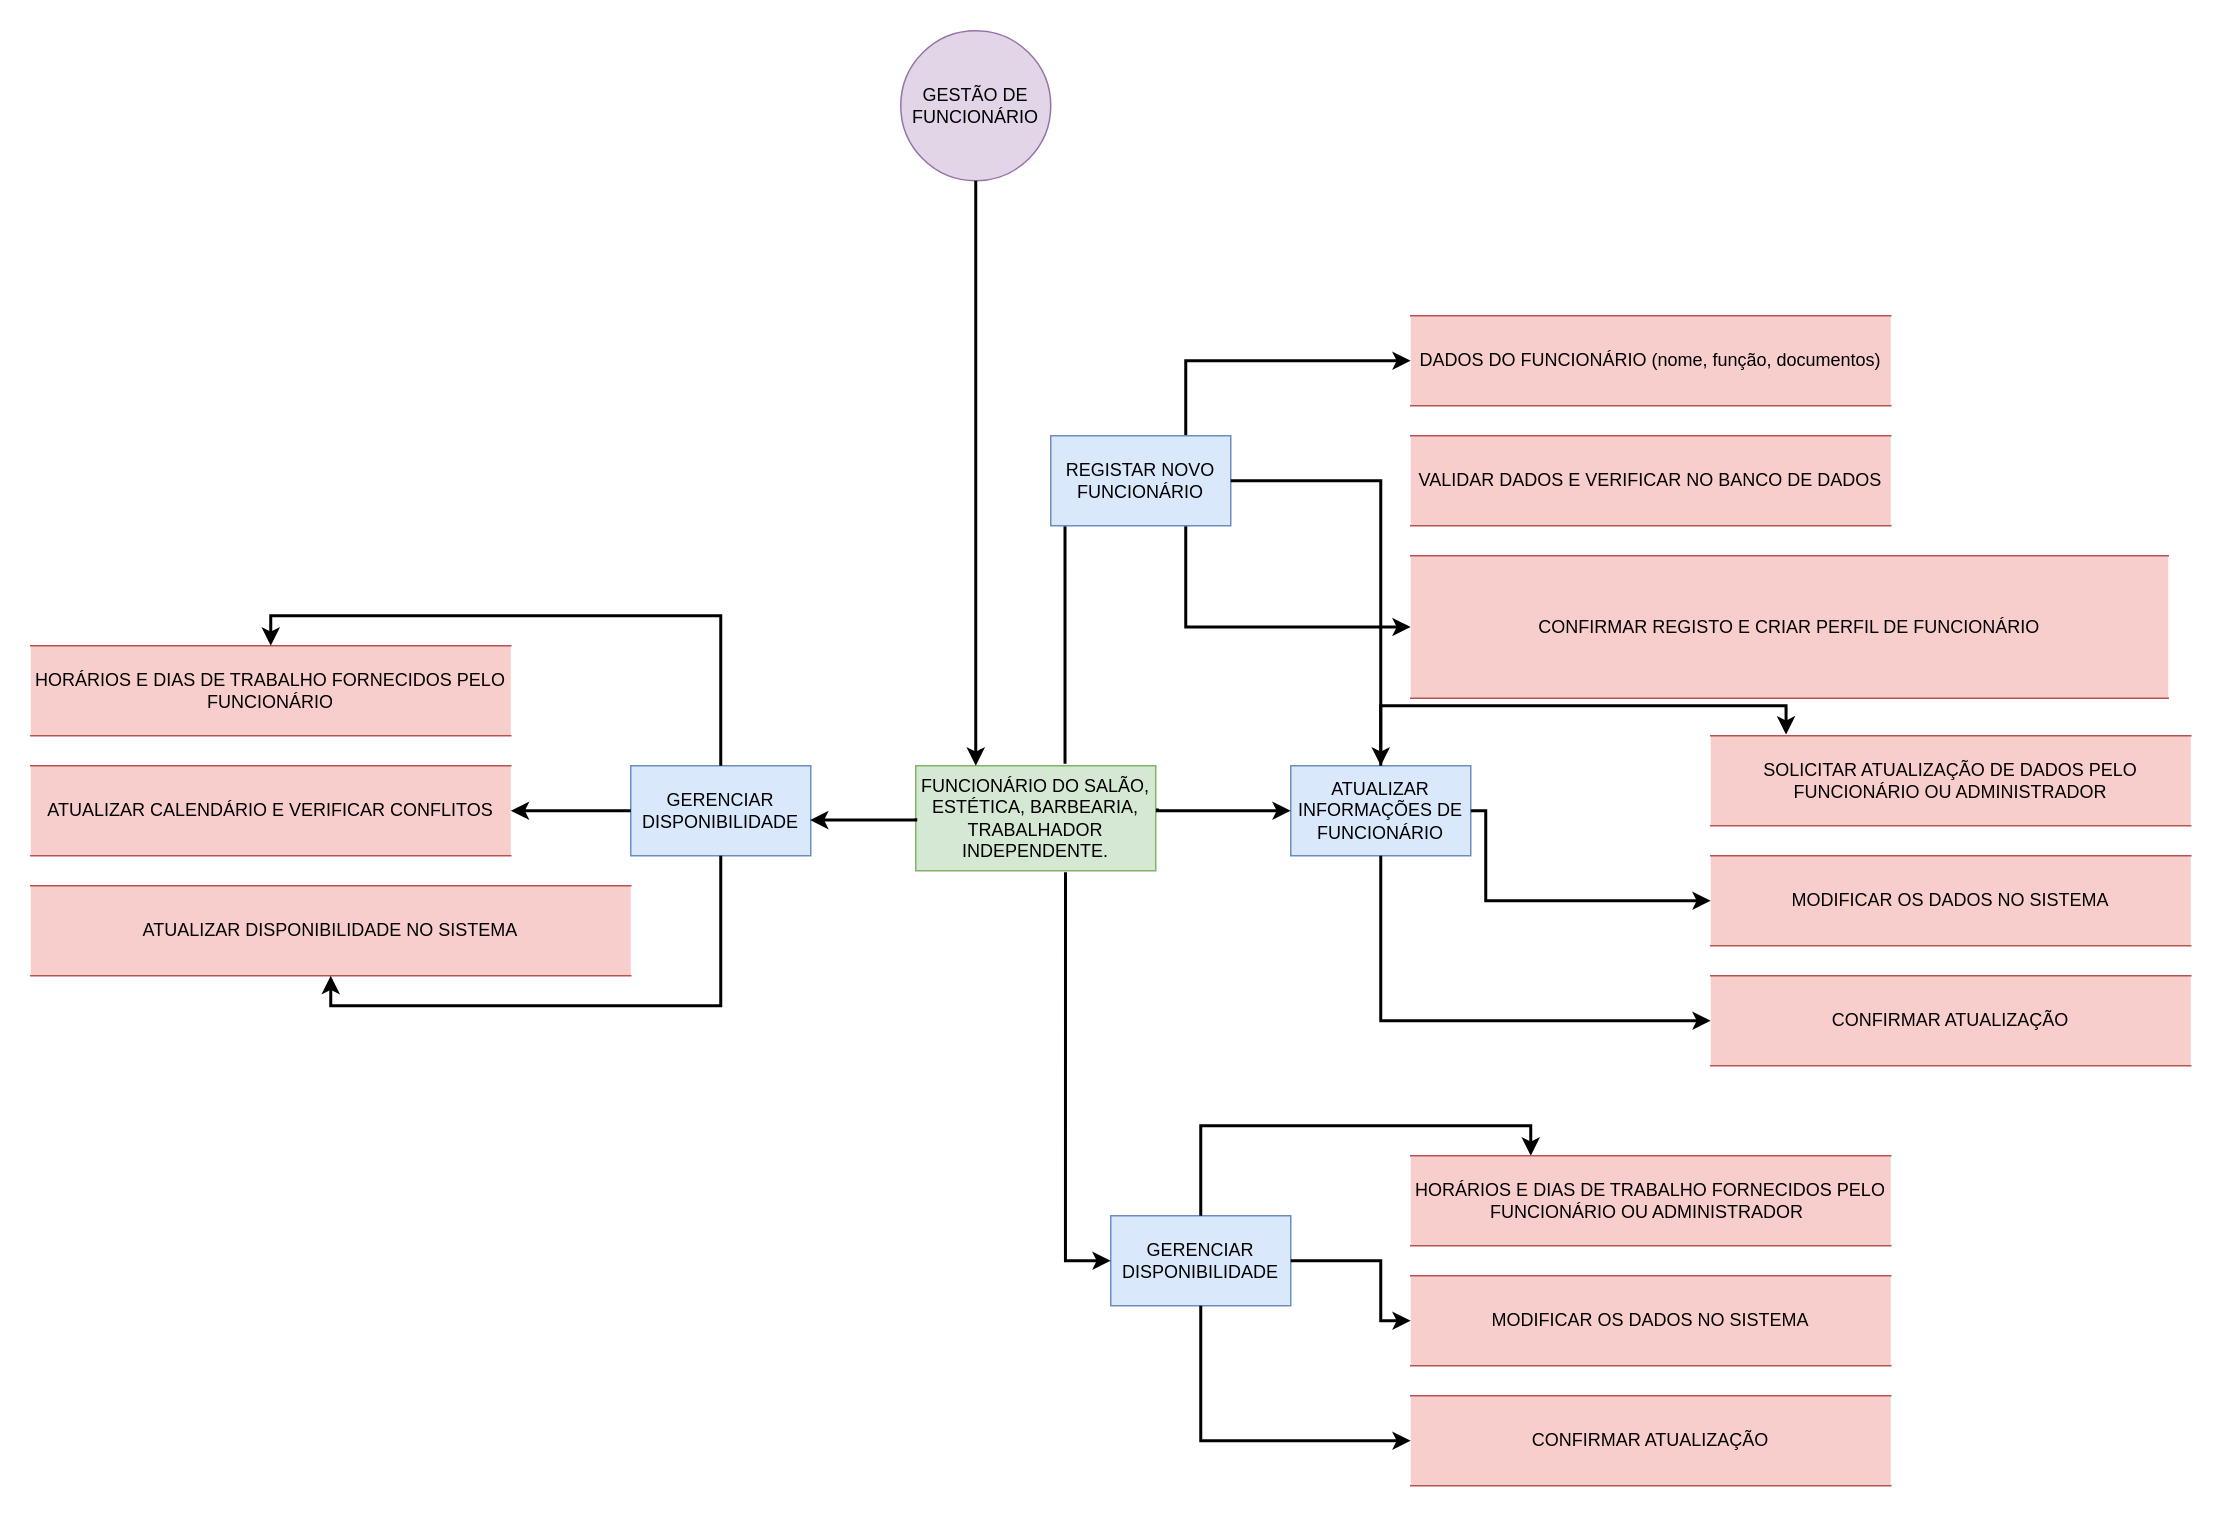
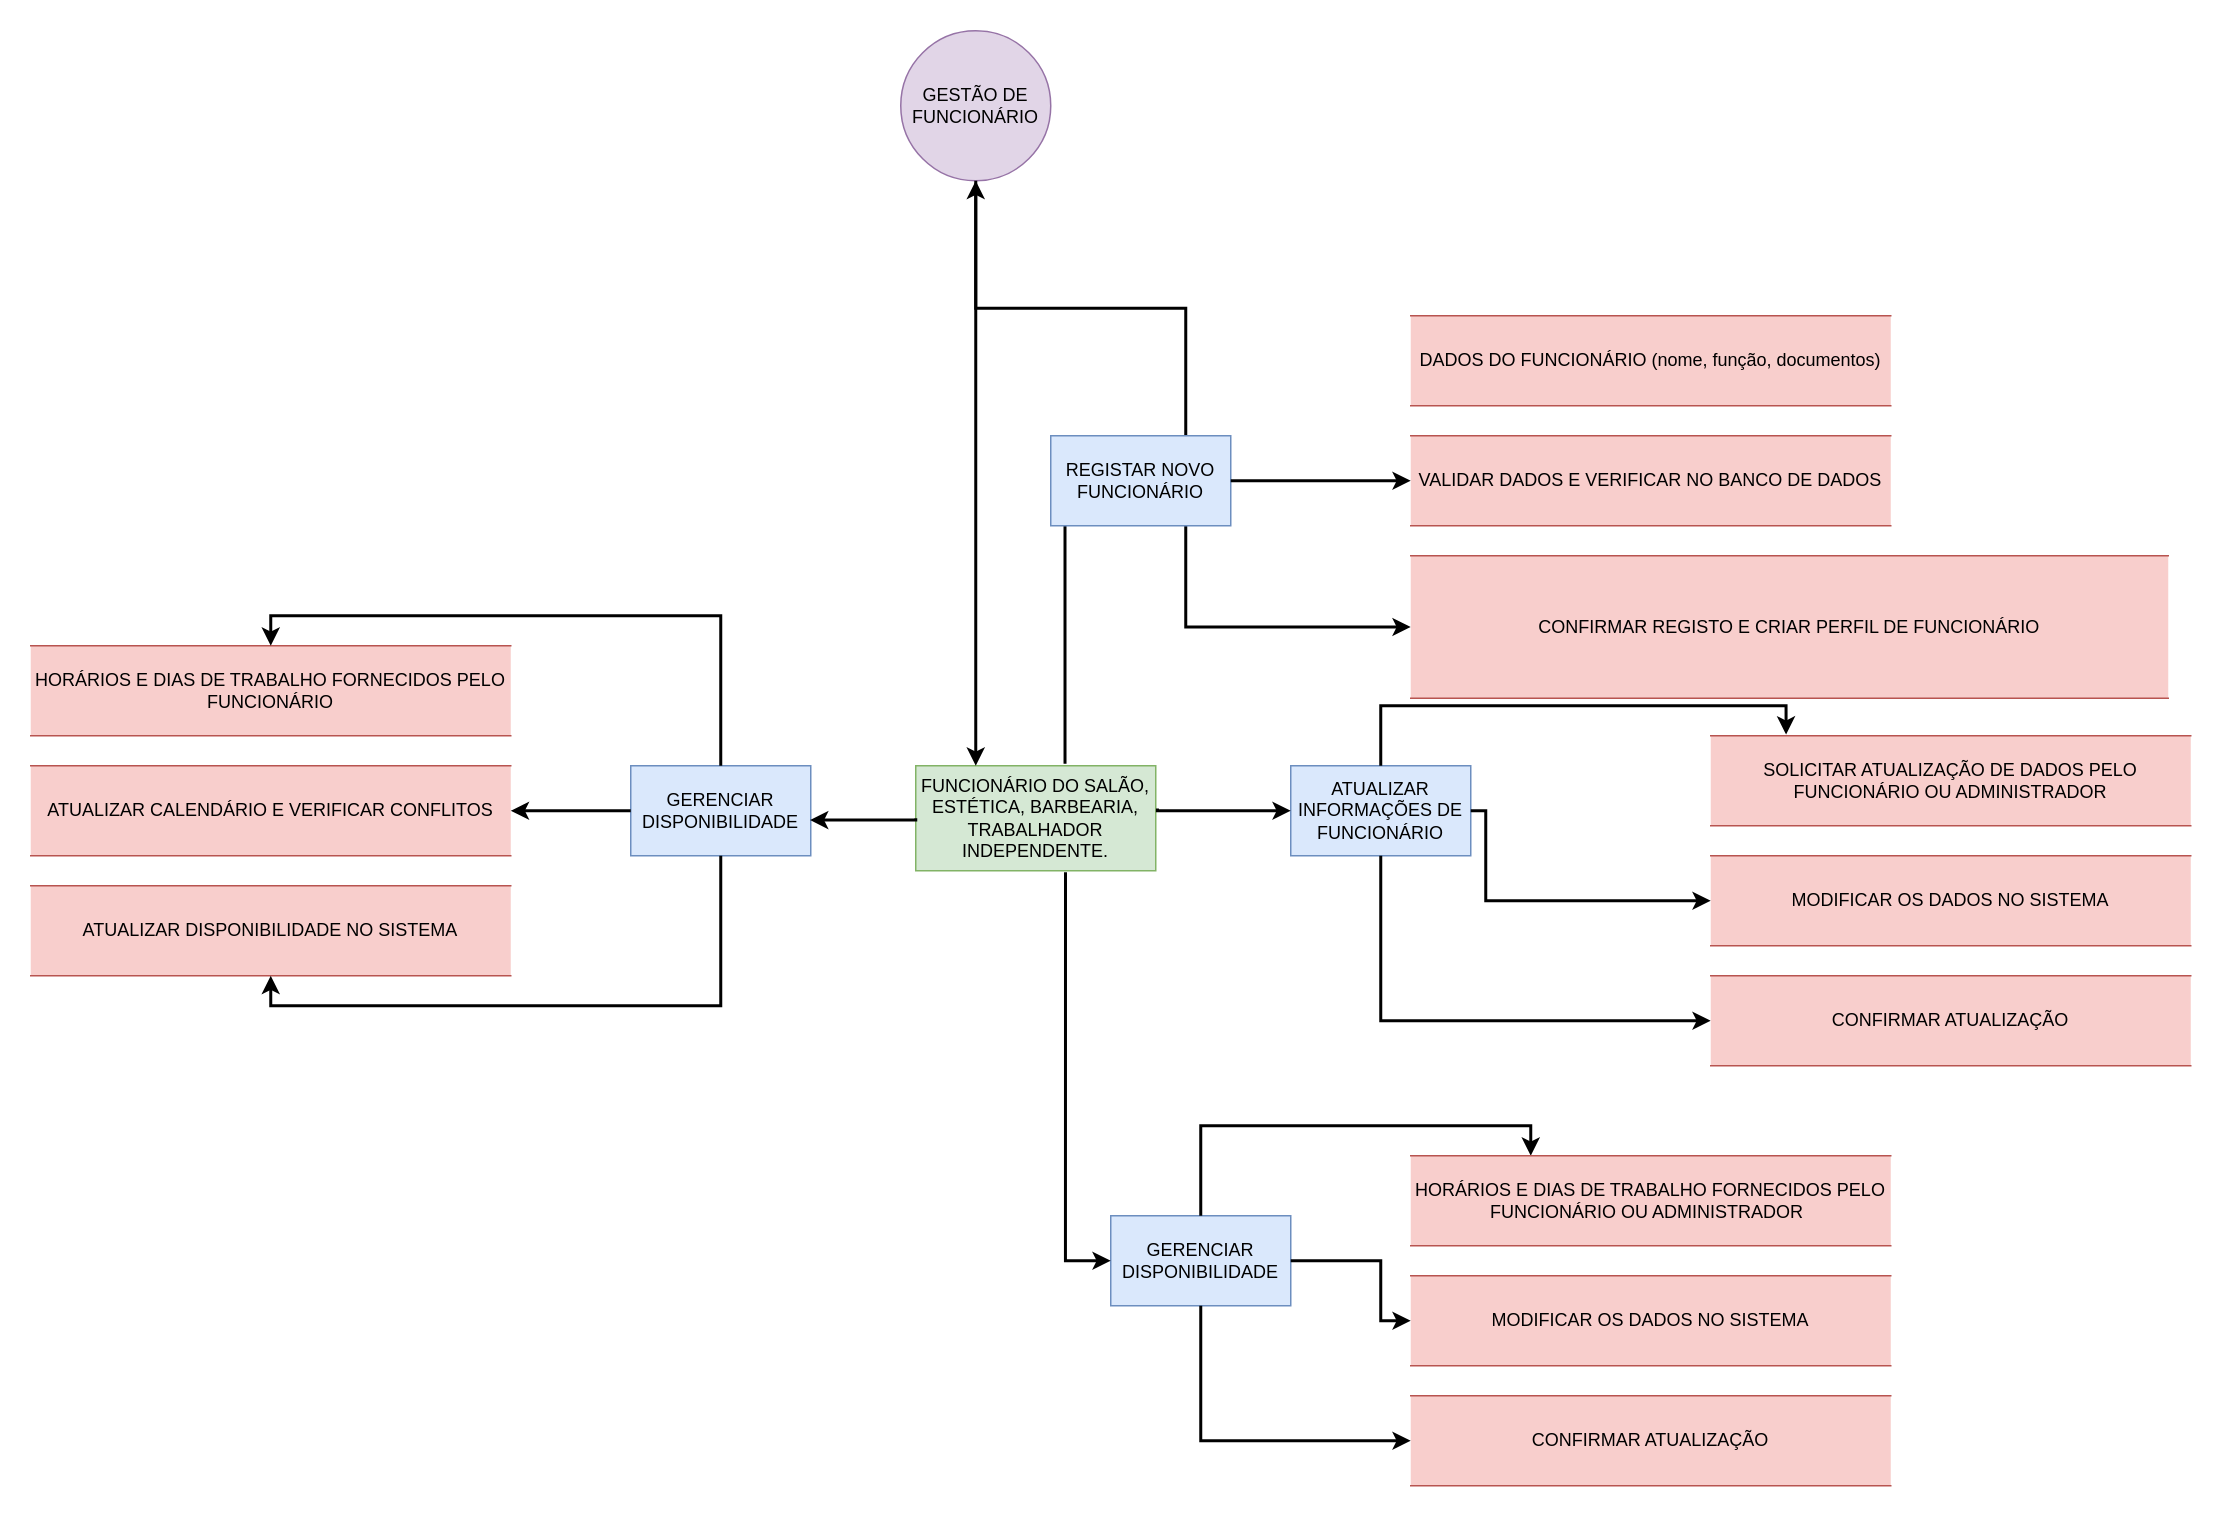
edge "REGISTAR NOVO FUNCIONÁRIO" -> "DADOS DO FUNCIONÁRIO (nome, função, documentos)": now "REGISTAR NOVO FUNCIONÁRIO" -> "GESTÃO DE FUNCIONÁRIO"
edge "REGISTAR NOVO FUNCIONÁRIO" -> "ATUALIZAR INFORMAÇÕES DE FUNCIONÁRIO": now "REGISTAR NOVO FUNCIONÁRIO" -> "VALIDAR DADOS E VERIFICAR NO BANCO DE DADOS"
node "ATUALIZAR DISPONIBILIDADE NO SISTEMA": size 600x90 -> 480x90
